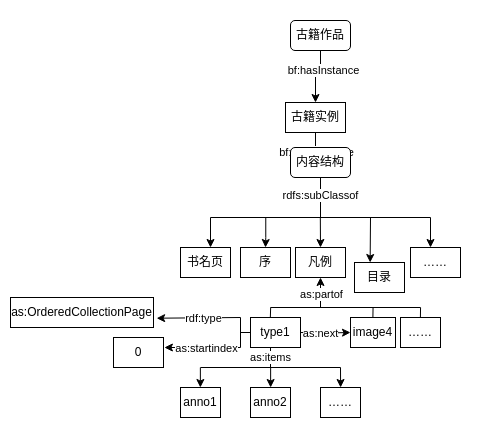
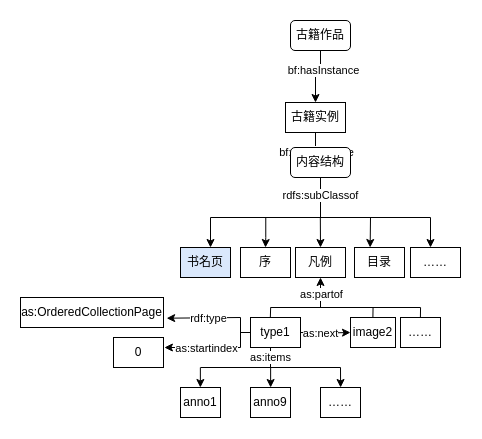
node "书名页": fillcolor #ffffff -> #dae8fc
node "目录": moved (380, 278) -> (380, 263)
node "as:OrderedCollectionPage": moved (82, 313) -> (92, 313)
node "image4": label "image4" -> "image2"
node "anno2": label "anno2" -> "anno9"
